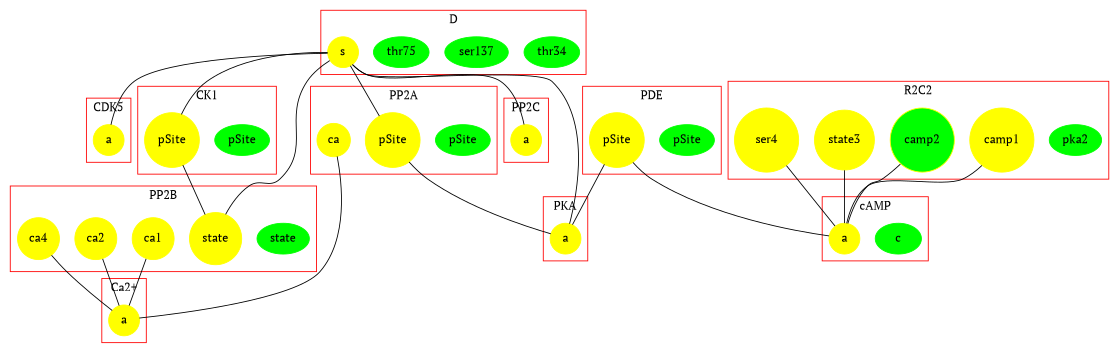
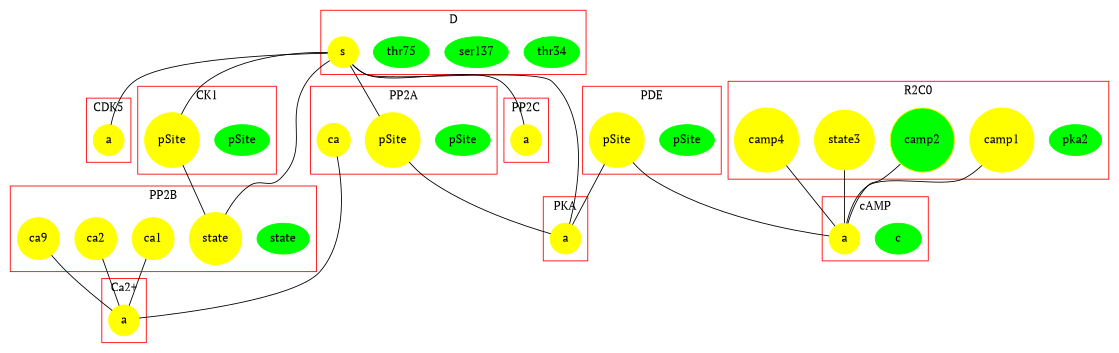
cluster "R2C2": label "R2C2" -> "R2C0"
node "ser4": label "ser4" -> "camp4"
node "ca4": label "ca4" -> "ca9"
